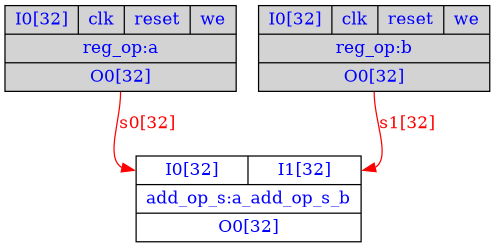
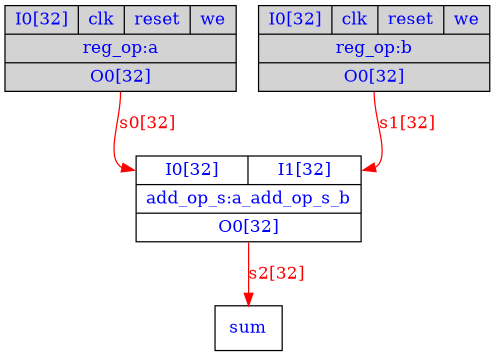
node "sum": added
